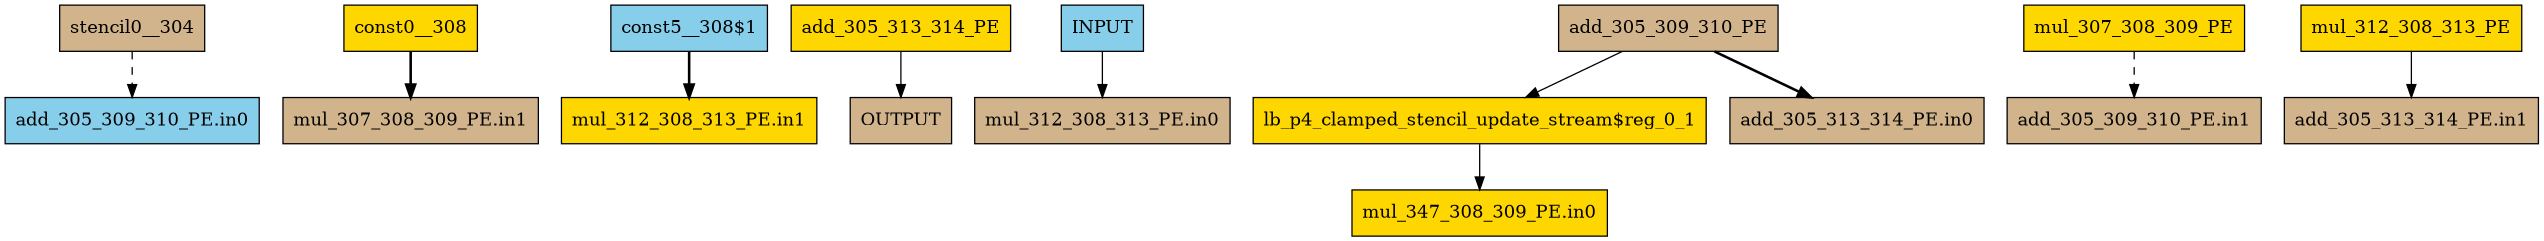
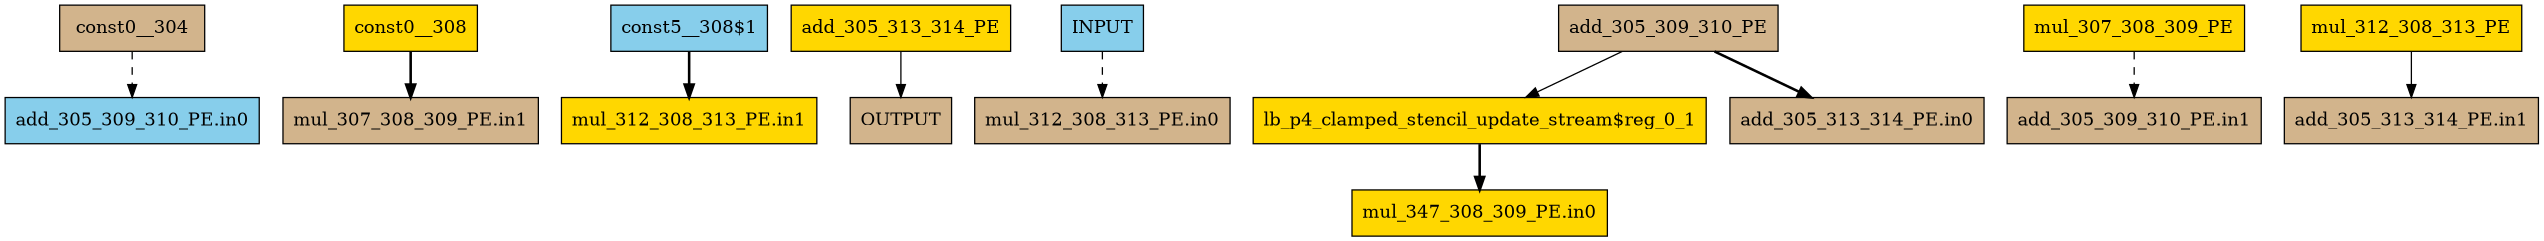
node "stencil0__304": label "stencil0__304" -> "const0__304"
edge "INPUT" -> "mul_312_308_313_PE.in0": style solid -> dashed
edge "lb_p4_clamped_stencil_update_stream$reg_0_1" -> "mul_347_308_309_PE.in0": style solid -> bold
